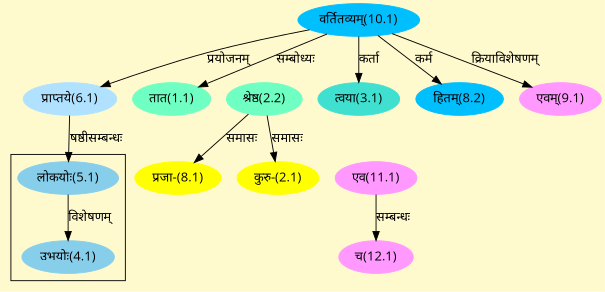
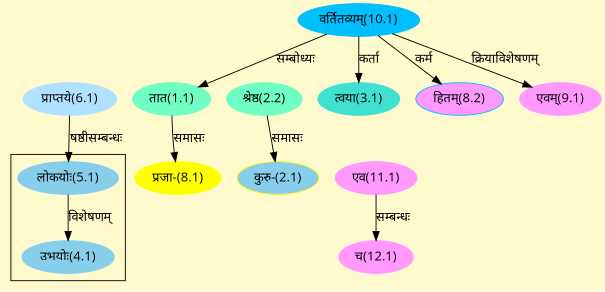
edge "वर्तितव्यम्(10.1)" -> "प्राप्तये(6.1)": removed, label "प्रयोजनम्"
node "हितम्(8.2)": fillcolor #00bfff -> #ff99ff
edge "श्रेष्ठ(2.2)" -> "प्रजा-(8.1)": now "तात(1.1)" -> "प्रजा-(8.1)"
node "कुरु-(2.1)": fillcolor #ffff00 -> #87ceeb
